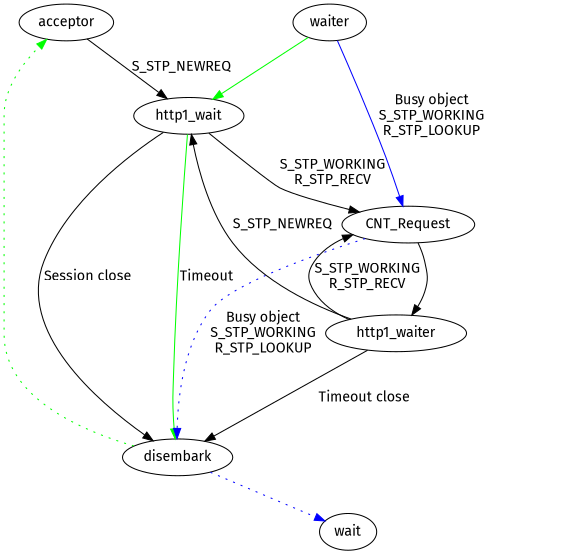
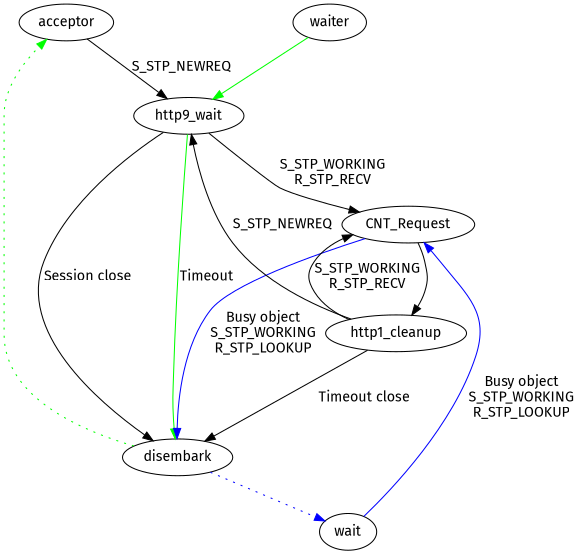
node "http1_wait": label "http1_wait" -> "http9_wait"
edge "waiter" -> "CNT_Request": now "wait" -> "CNT_Request"
edge "CNT_Request" -> "disembark": style dotted -> solid
node "http1_waiter": label "http1_waiter" -> "http1_cleanup"
